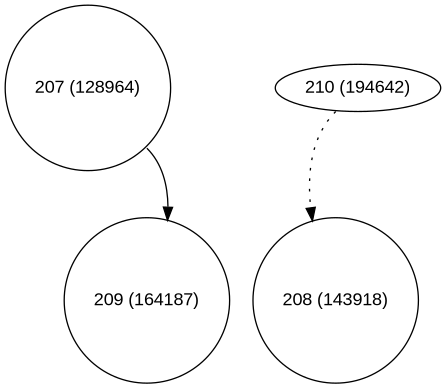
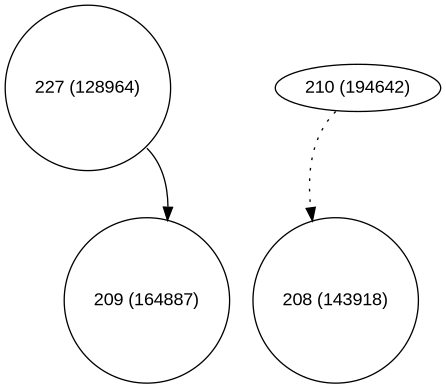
node "207 (128964)": label "207 (128964)" -> "227 (128964)"
node "209 (164187)": label "209 (164187)" -> "209 (164887)"
